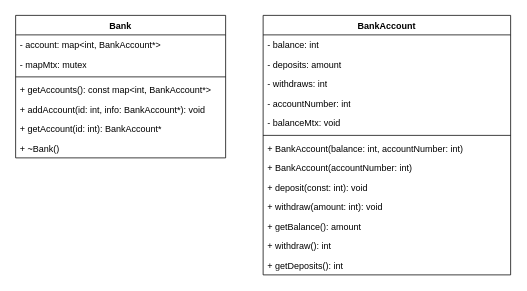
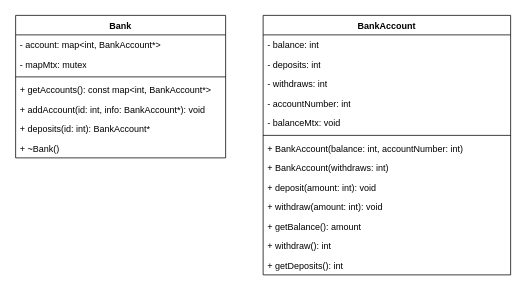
node "- deposits: amount": label "- deposits: amount" -> "- deposits: int"
node "+ getAccount(id: int): BankAccount*": label "+ getAccount(id: int): BankAccount*" -> "+ deposits(id: int): BankAccount*"
node "+ BankAccount(accountNumber: int)": label "+ BankAccount(accountNumber: int)" -> "+ BankAccount(withdraws: int)"
node "+ deposit(const: int): void": label "+ deposit(const: int): void" -> "+ deposit(amount: int): void"
